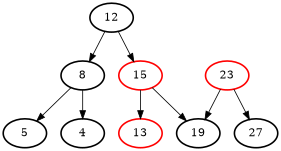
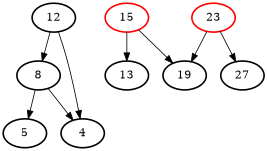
edge "12" -> "15": now "12" -> "4"
node "13": color #ff0000 -> #000000
